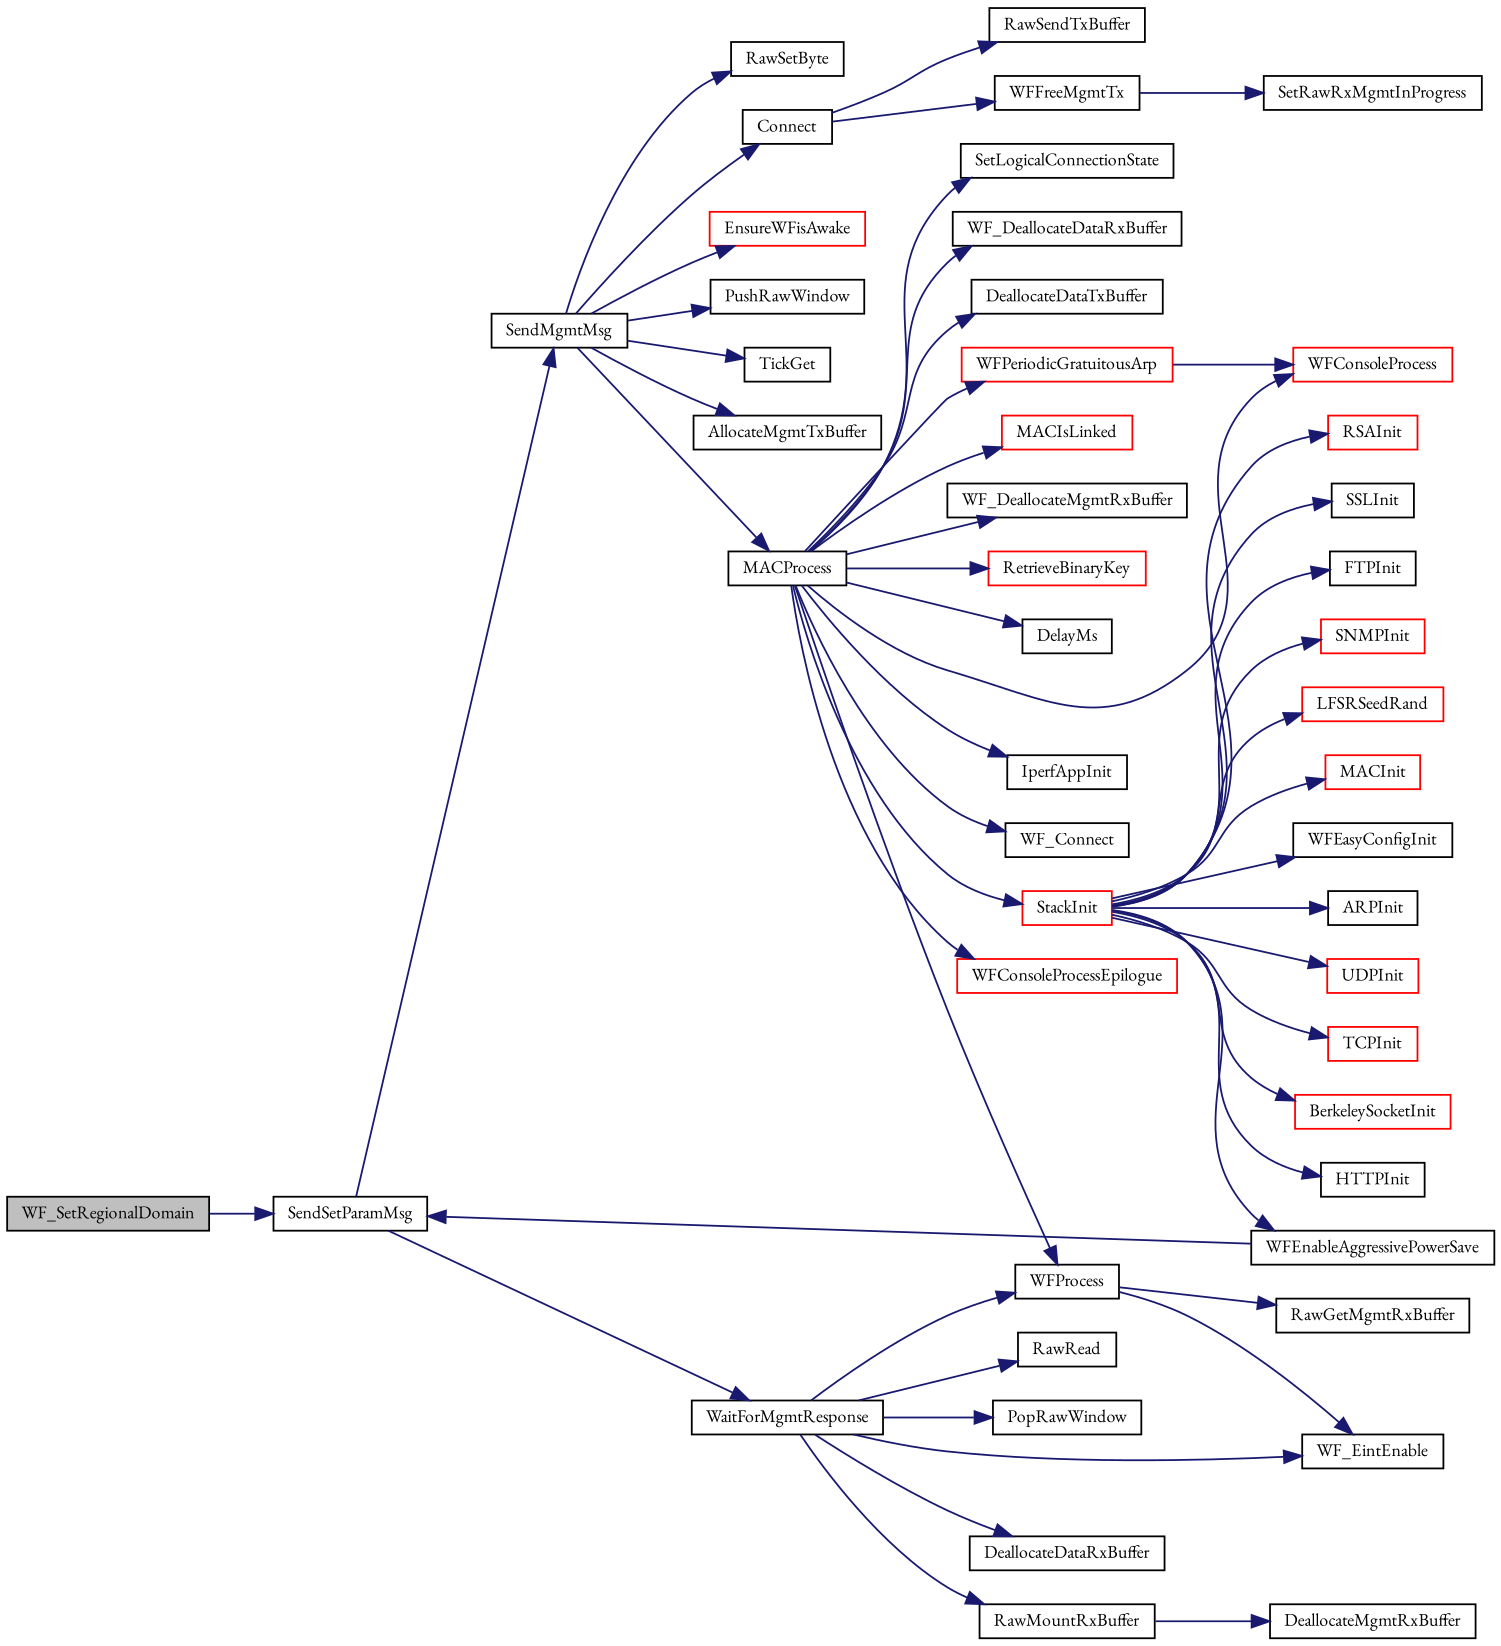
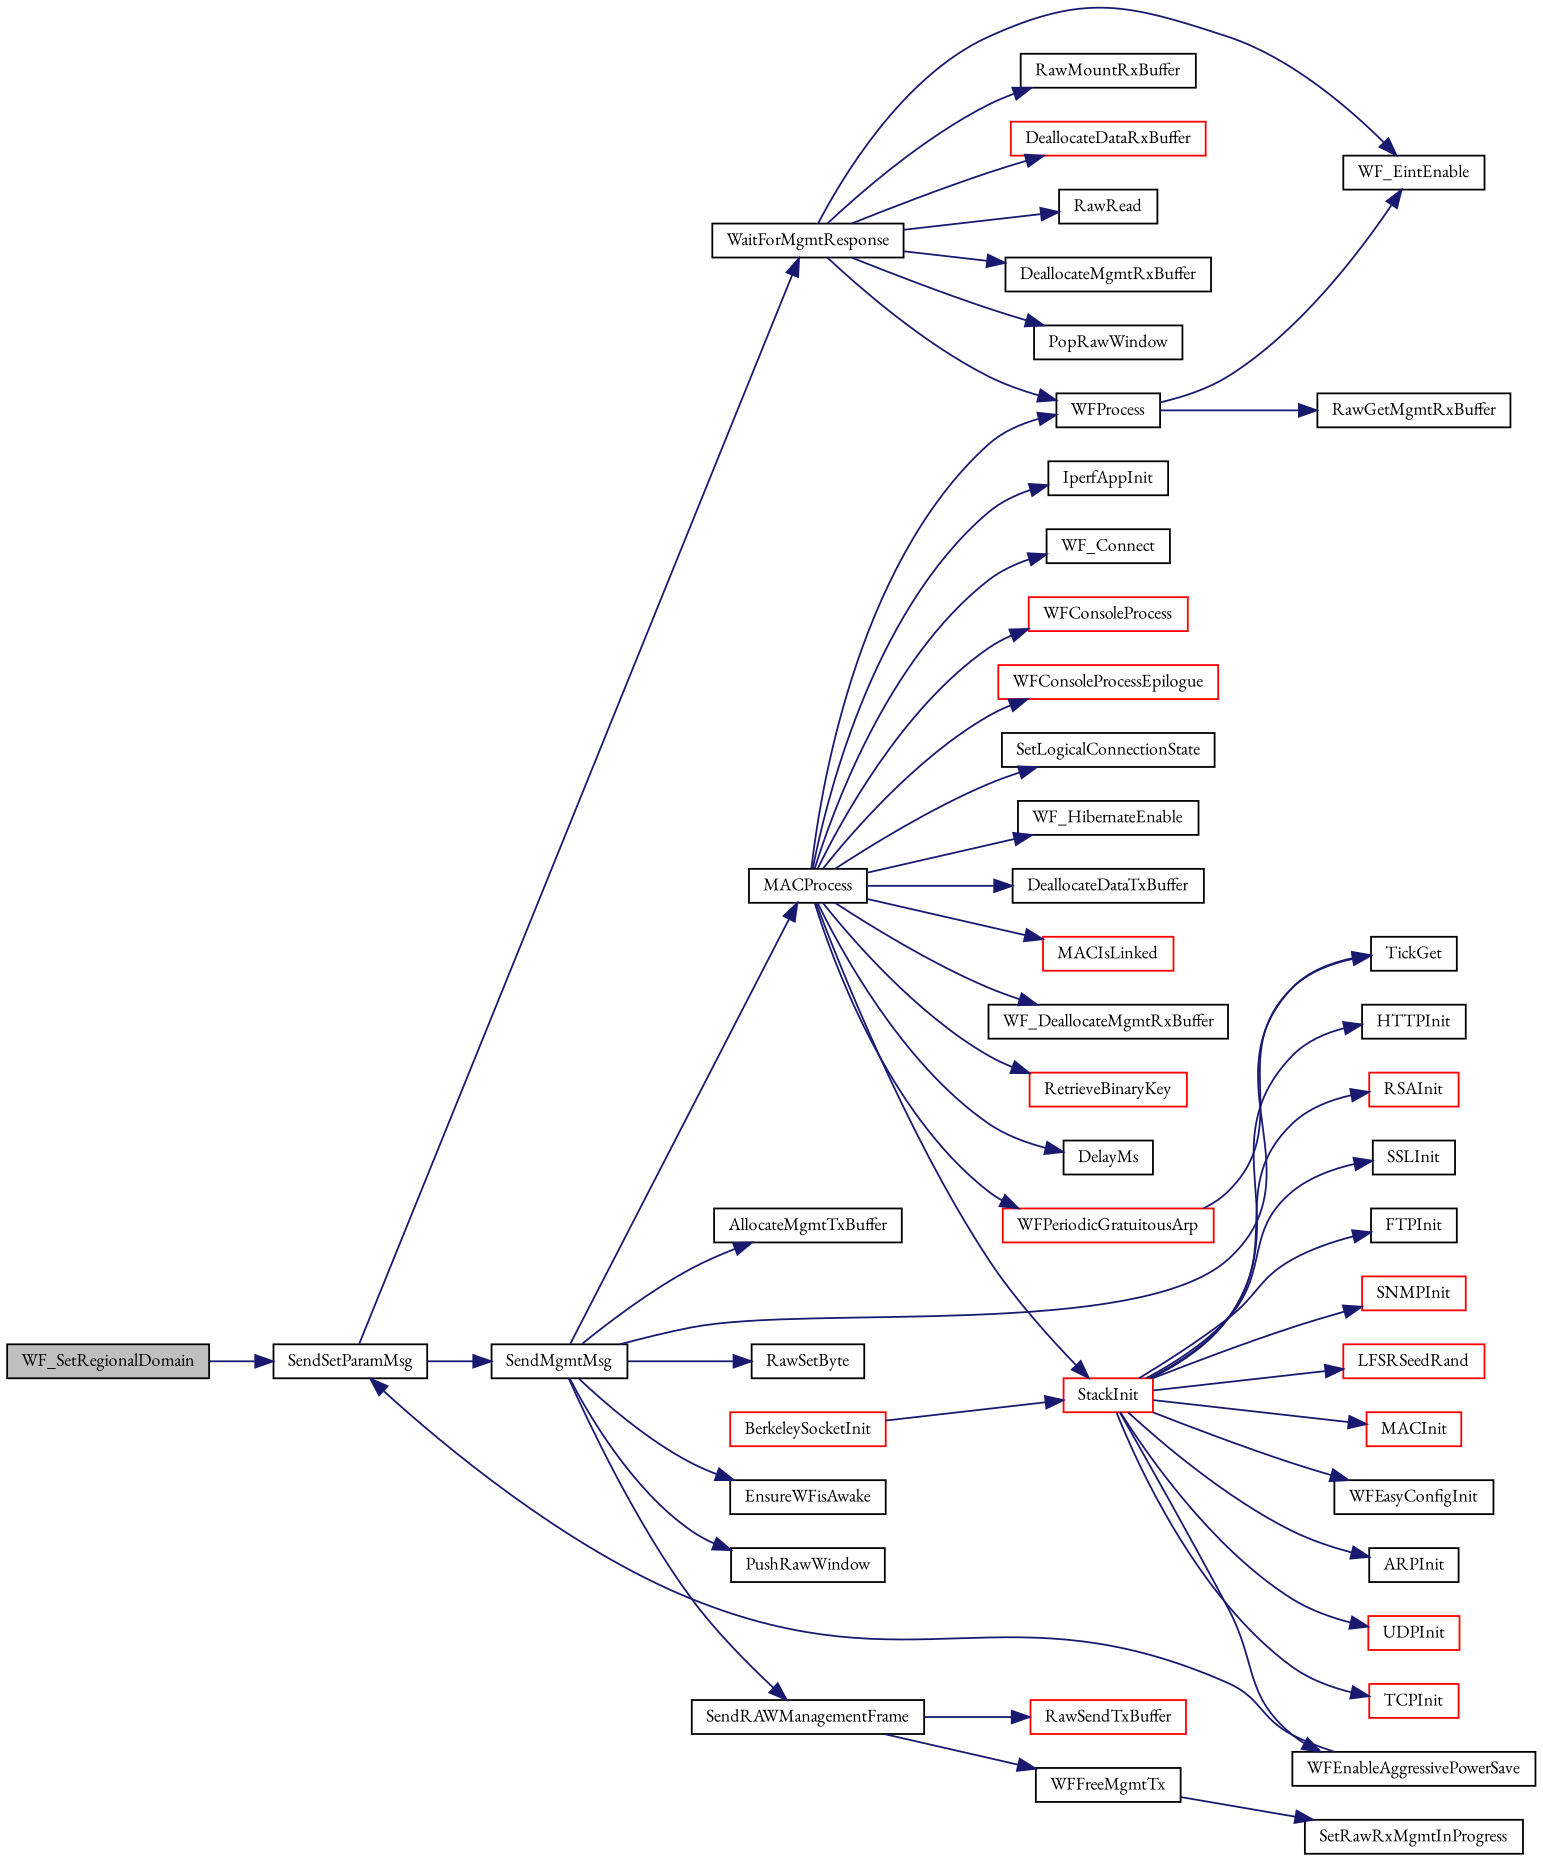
node "RawSendTxBuffer": color black -> red
node "Connect": label "Connect" -> "SendRAWManagementFrame"
node "EnsureWFisAwake": color red -> black
node "WF_DeallocateDataRxBuffer": label "WF_DeallocateDataRxBuffer" -> "WF_HibernateEnable"
edge "WFPeriodicGratuitousArp" -> "WFConsoleProcess": now "WFPeriodicGratuitousArp" -> "TickGet"
edge "StackInit" -> "BerkeleySocketInit": reversed
node "DeallocateDataRxBuffer": color black -> red
edge "RawMountRxBuffer" -> "DeallocateMgmtRxBuffer": now "WaitForMgmtResponse" -> "DeallocateMgmtRxBuffer"
